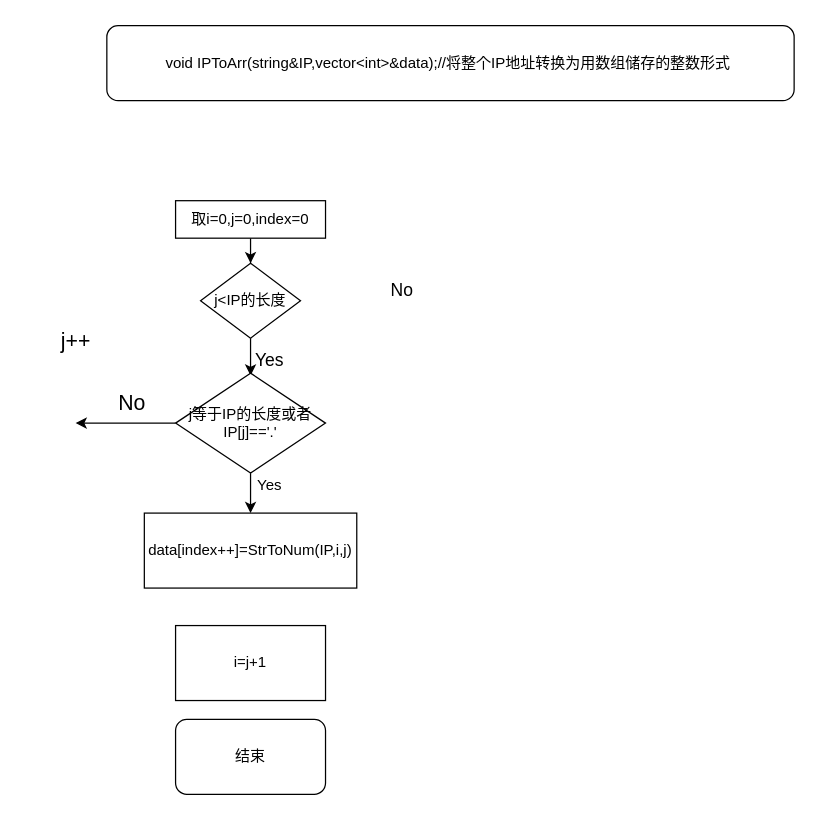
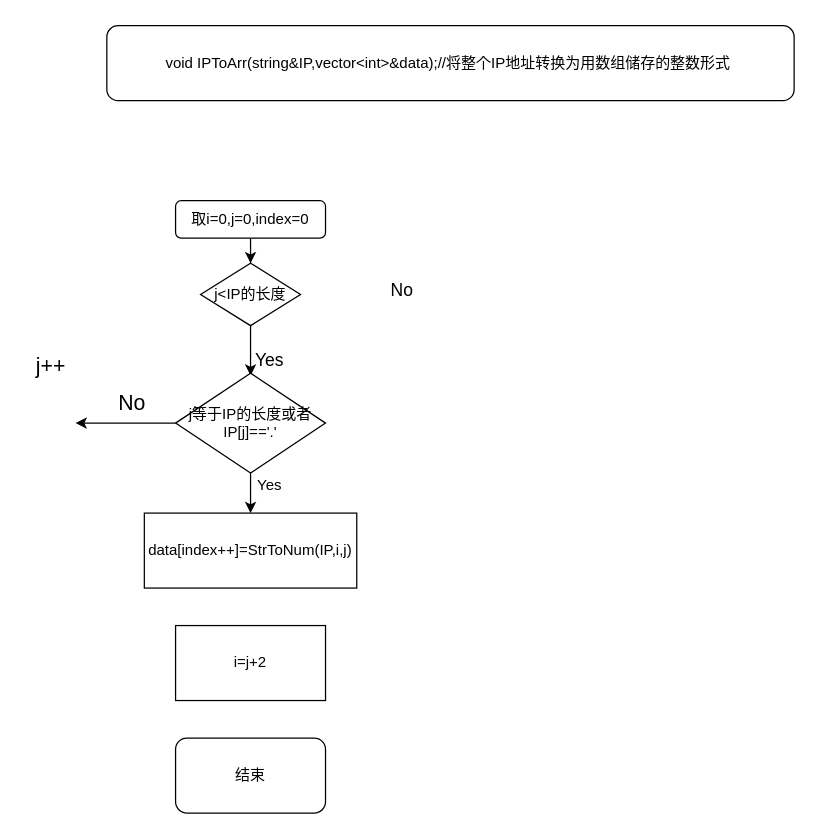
node "取i=0,j=0,index=0": shape rectangle -> rounded rectangle
node "j<IP的长度": size 100x75 -> 100x63
node "j++": moved (76, 342) -> (51, 367)
node "i=j+1": label "i=j+1" -> "i=j+2"
node "结束": moved (251, 757) -> (251, 776)
